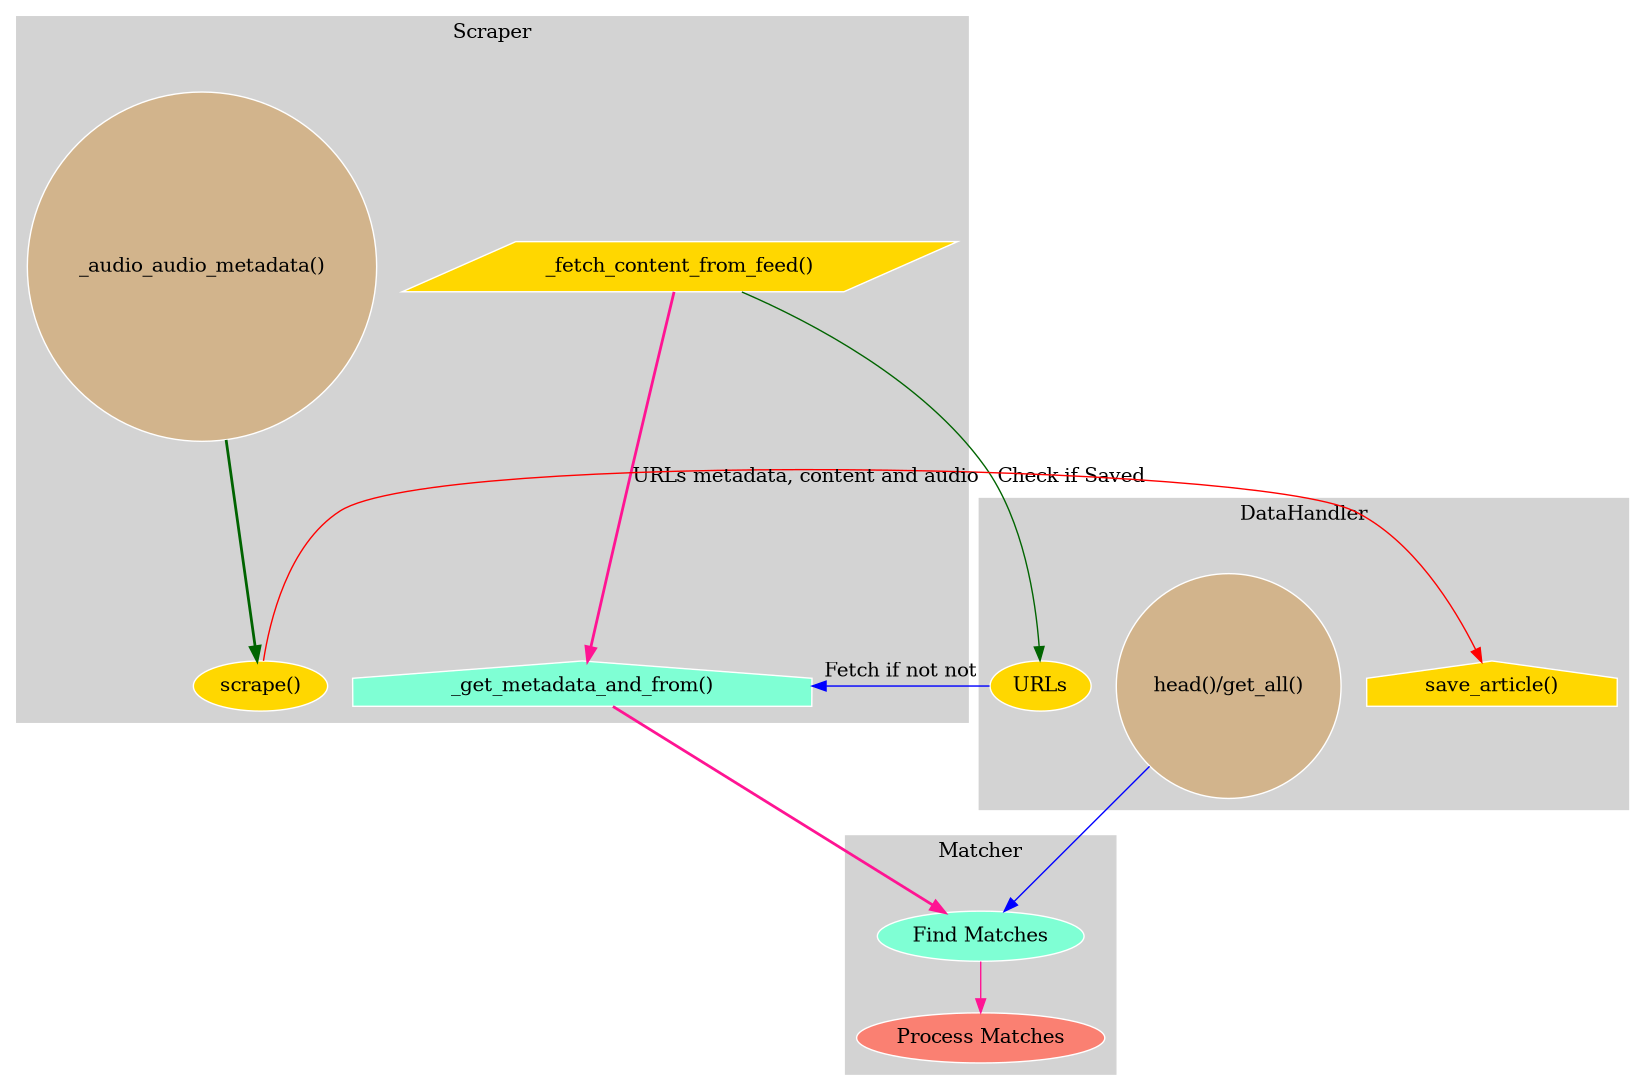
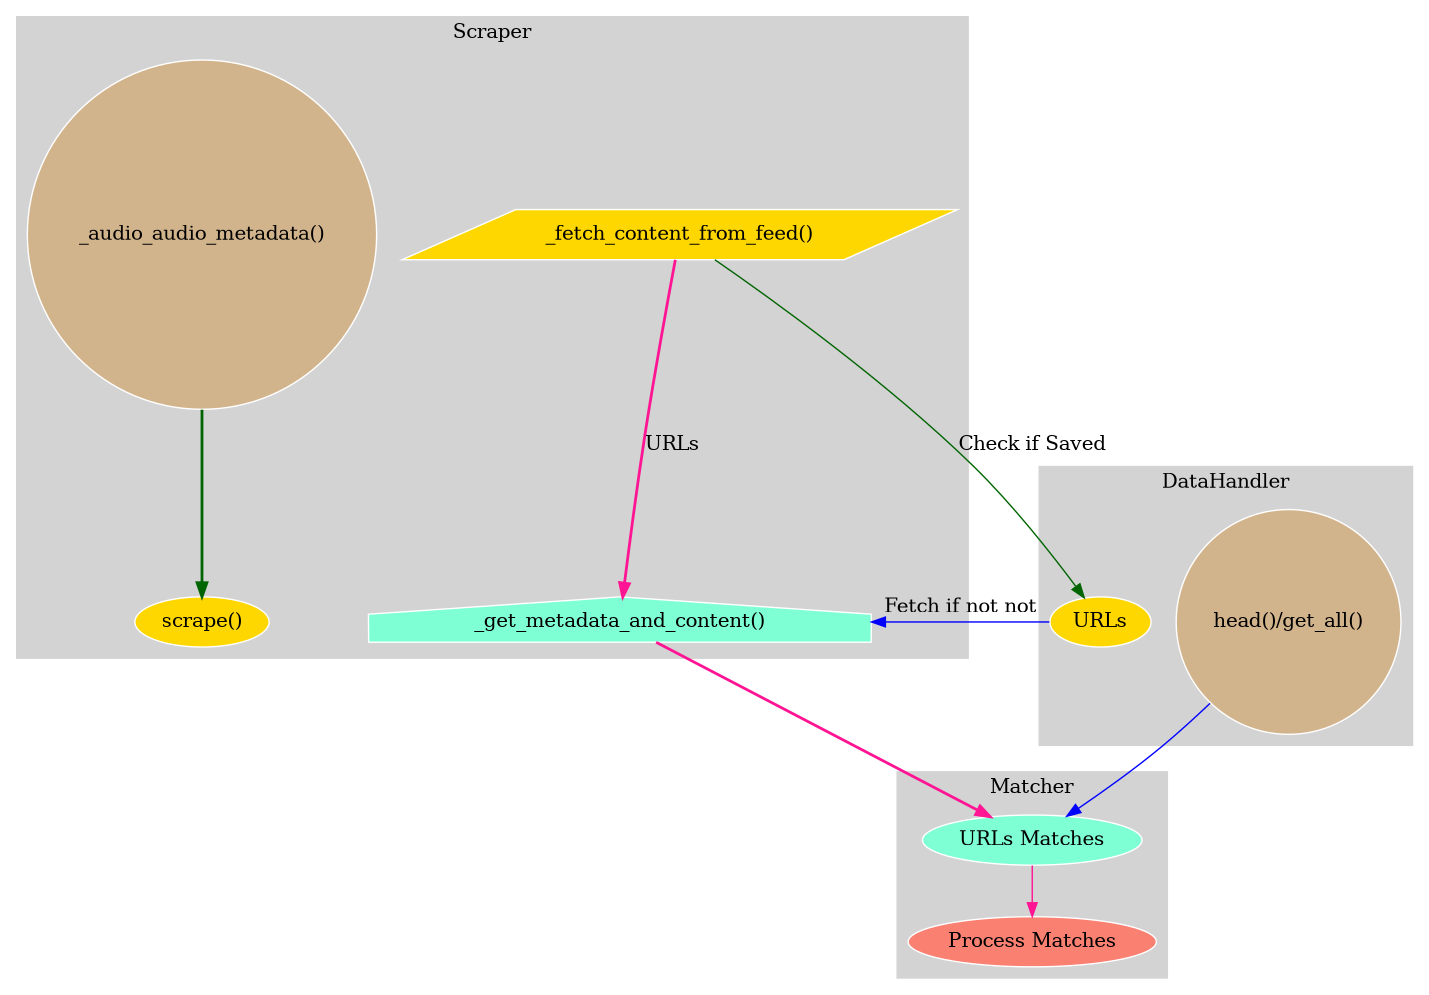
node "_get_metadata_and_from()": label "_get_metadata_and_from()" -> "_get_metadata_and_content()"
node "save_article()": removed
node "Find Matches": label "Find Matches" -> "URLs Matches"
